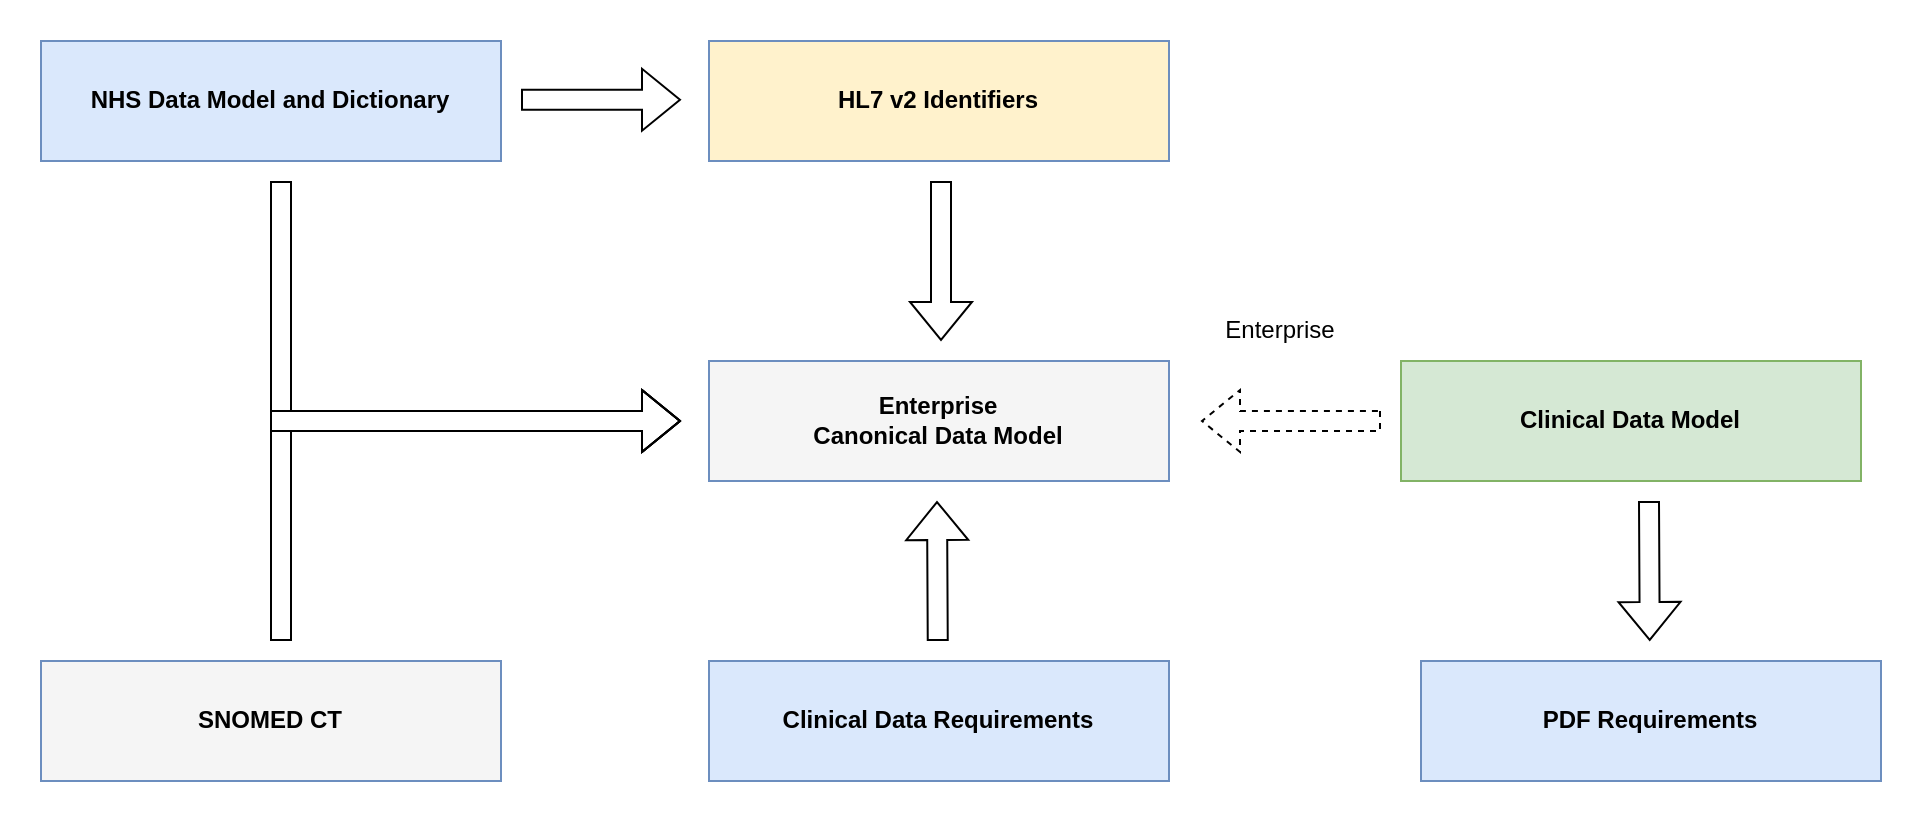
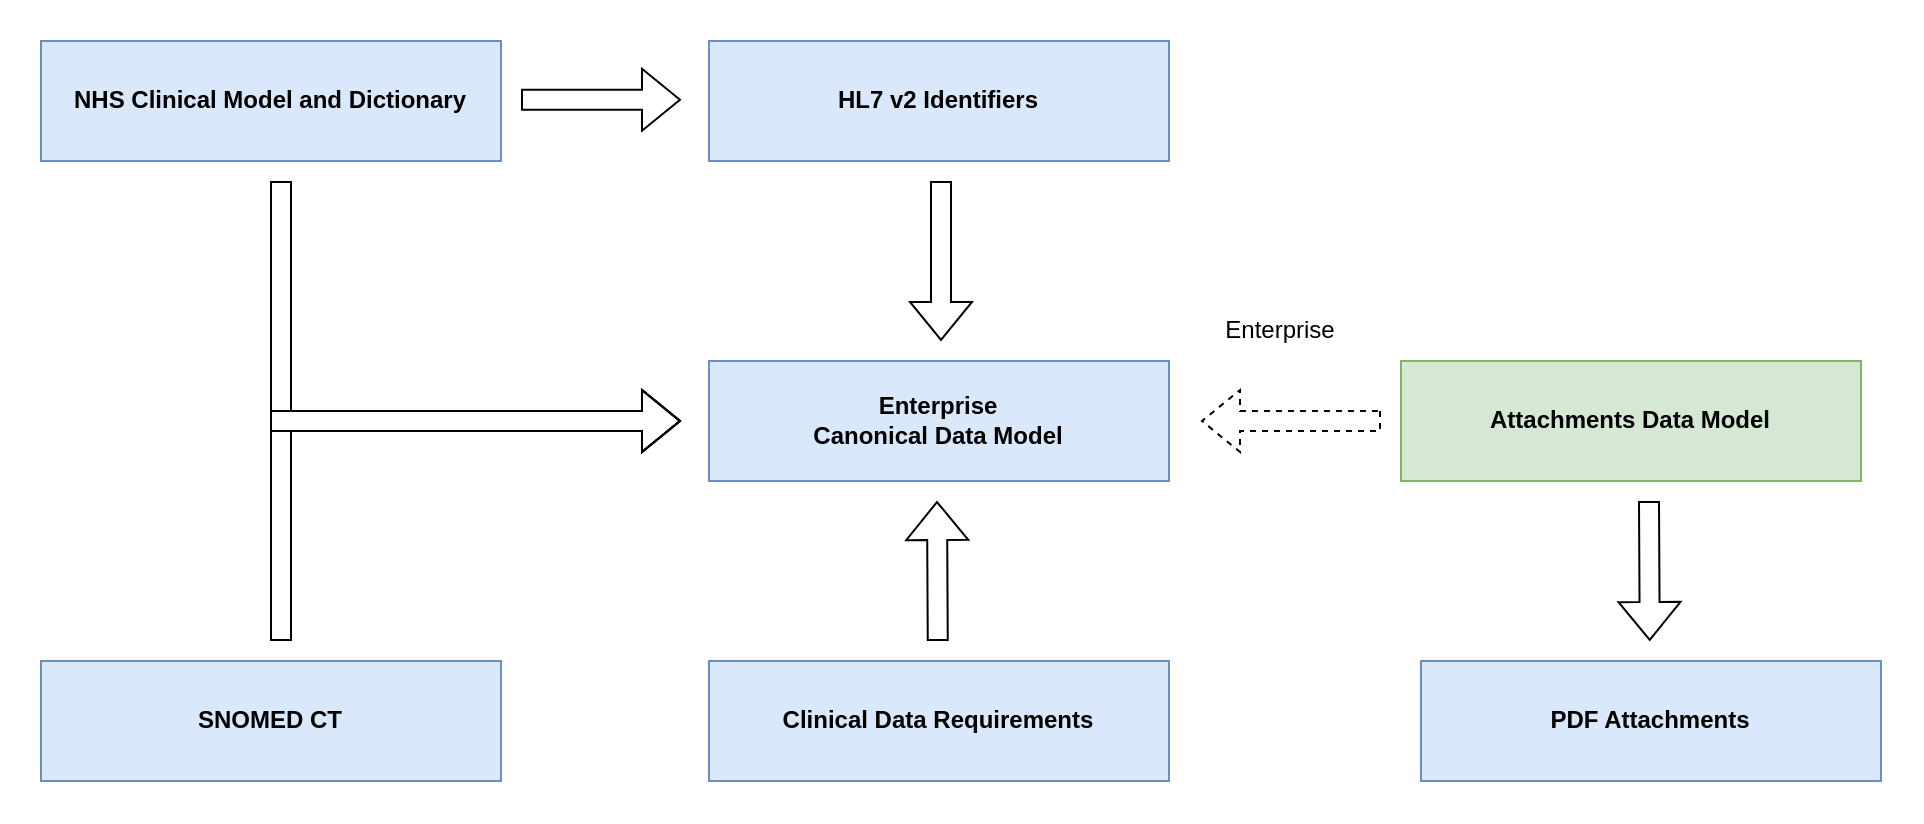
node "NHS Data Model and Dictionary": label "NHS Data Model and Dictionary" -> "NHS Clinical Model and Dictionary"
node "HL7 v2 Identifiers": fillcolor #fff2cc -> #dae8fc
node "Enterprise Canonical Data Model": fillcolor #f5f5f5 -> #dae8fc
node "Clinical Data Model": label "Clinical Data Model" -> "Attachments Data Model"
node "SNOMED CT": fillcolor #f5f5f5 -> #dae8fc
node "PDF Requirements": label "PDF Requirements" -> "PDF Attachments"
